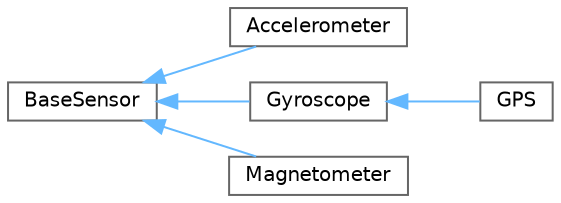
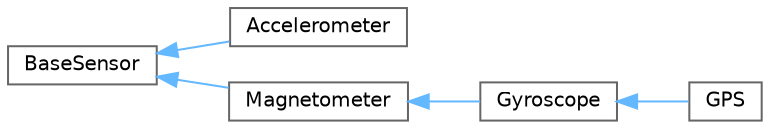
edge "Gyroscope" -> "BaseSensor": now "Gyroscope" -> "Magnetometer"
